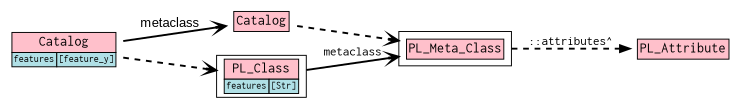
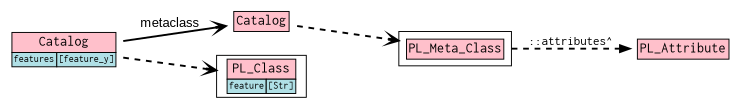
edge "PL_Class" -> "PL_Meta_Class": removed, label "metaclass"
node "PL_Class": text "features" -> "feature"
